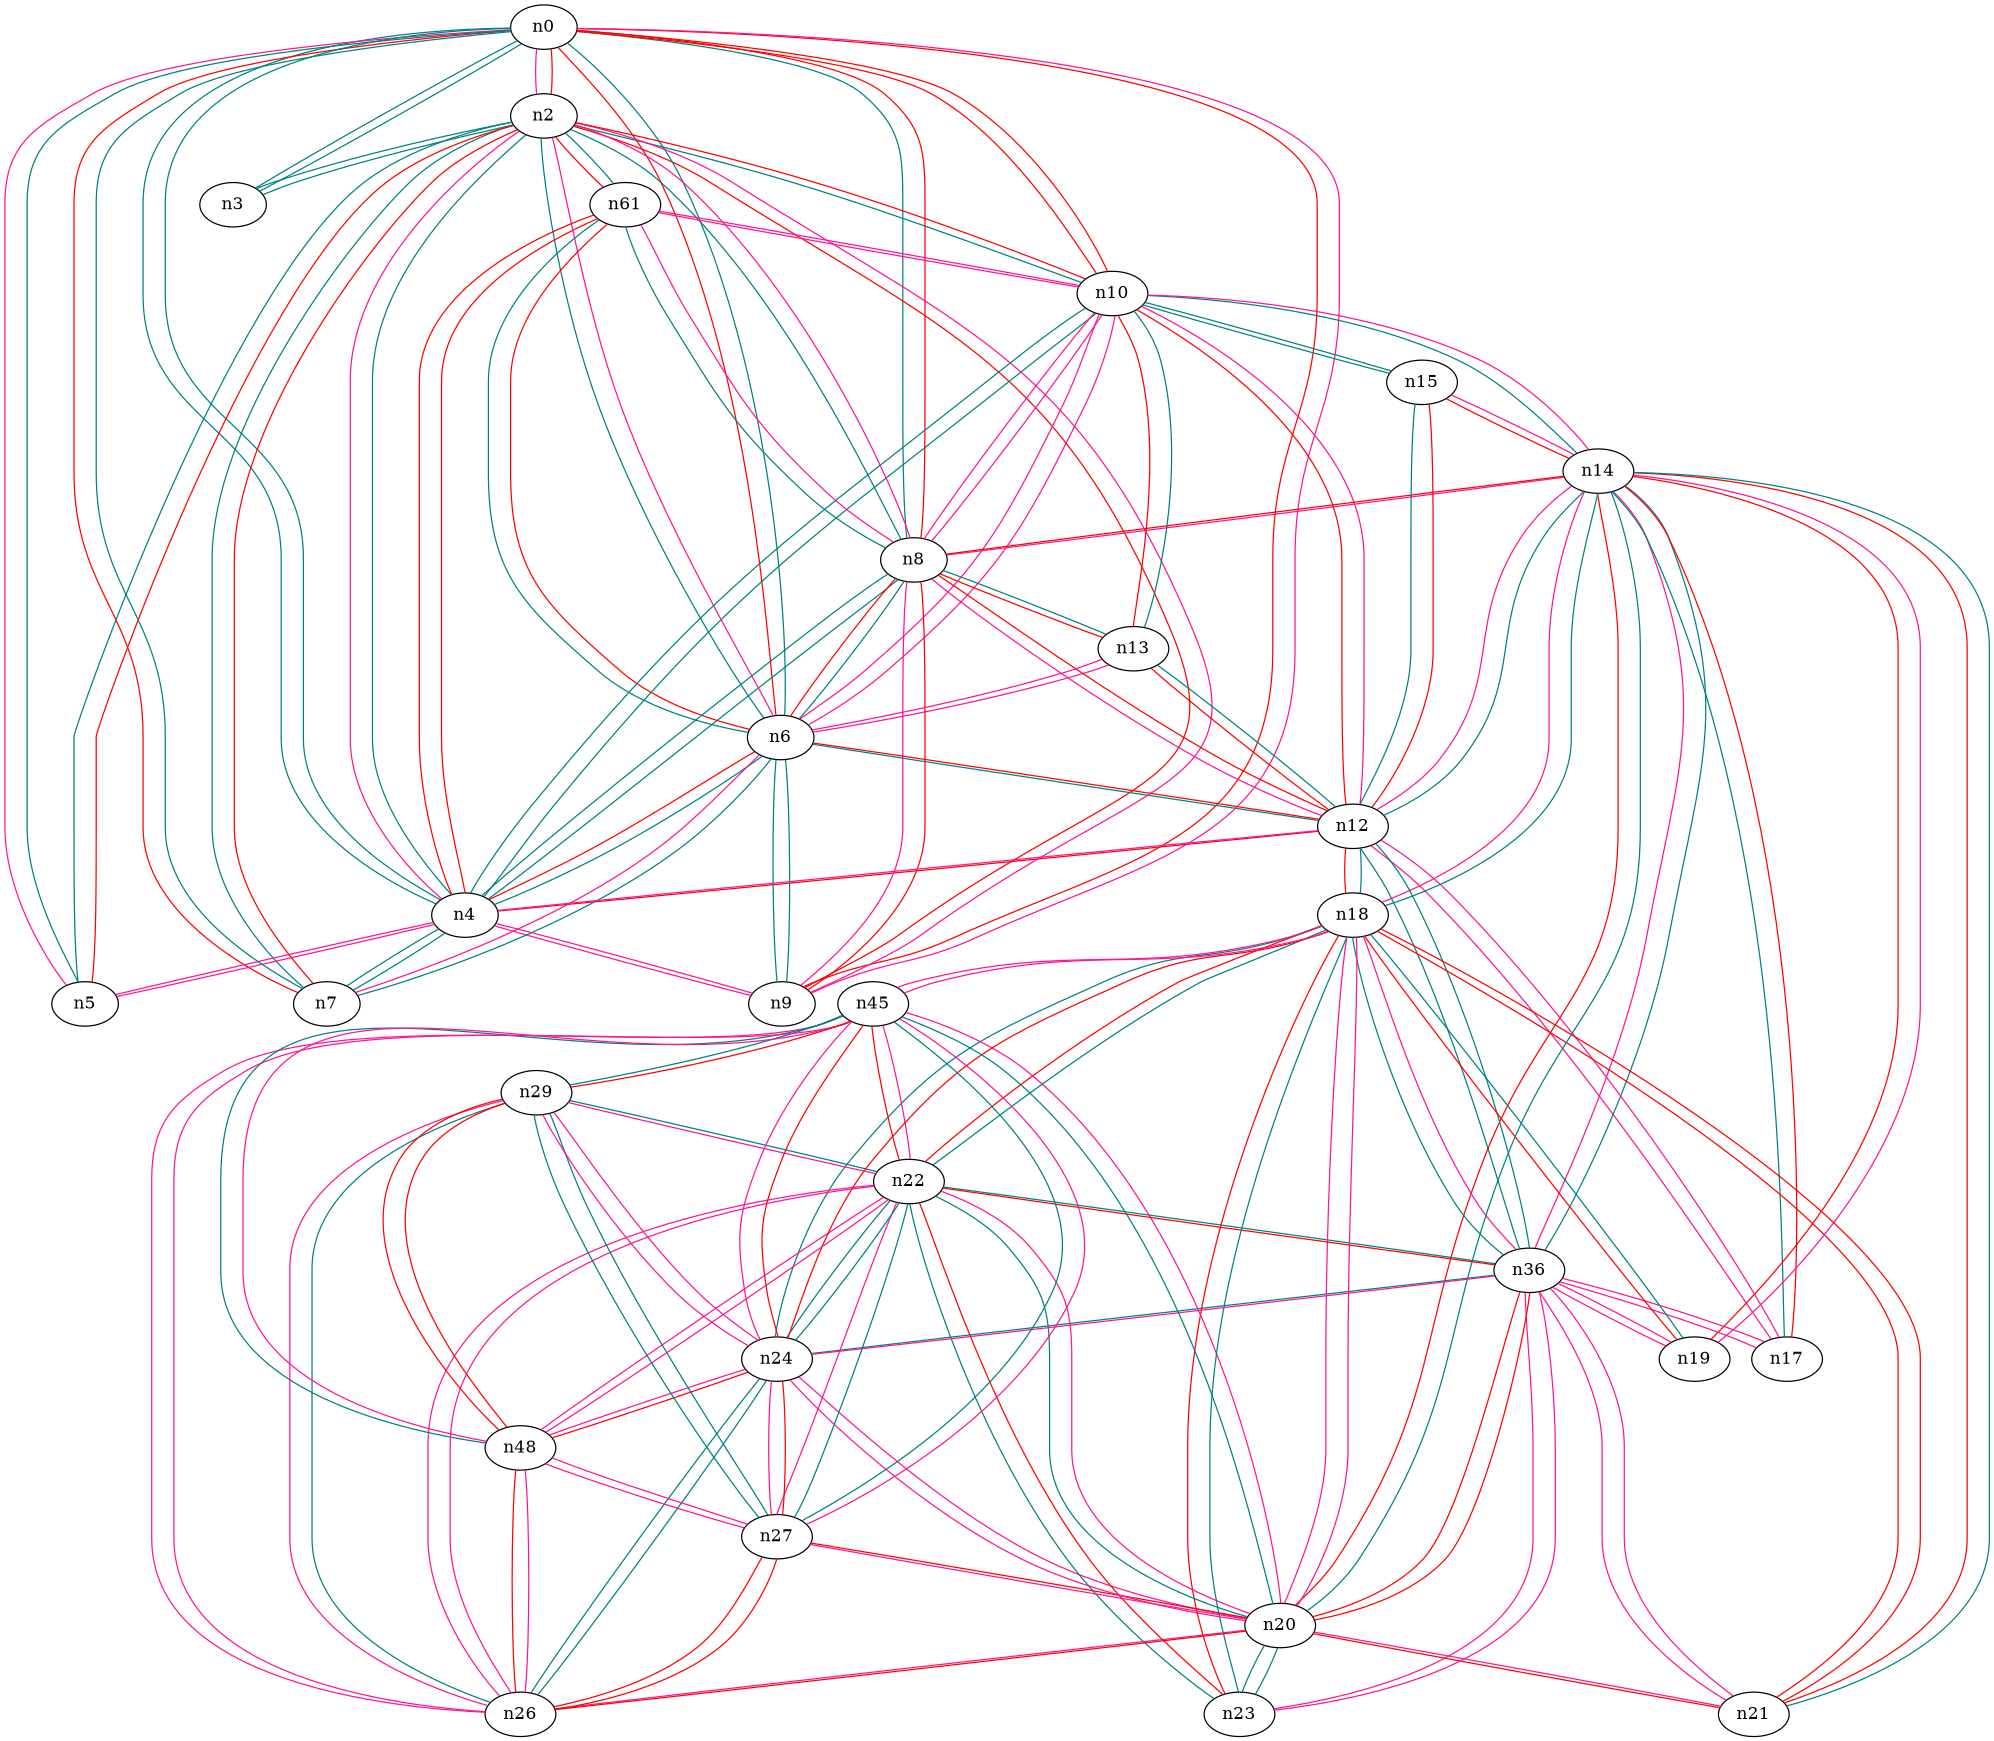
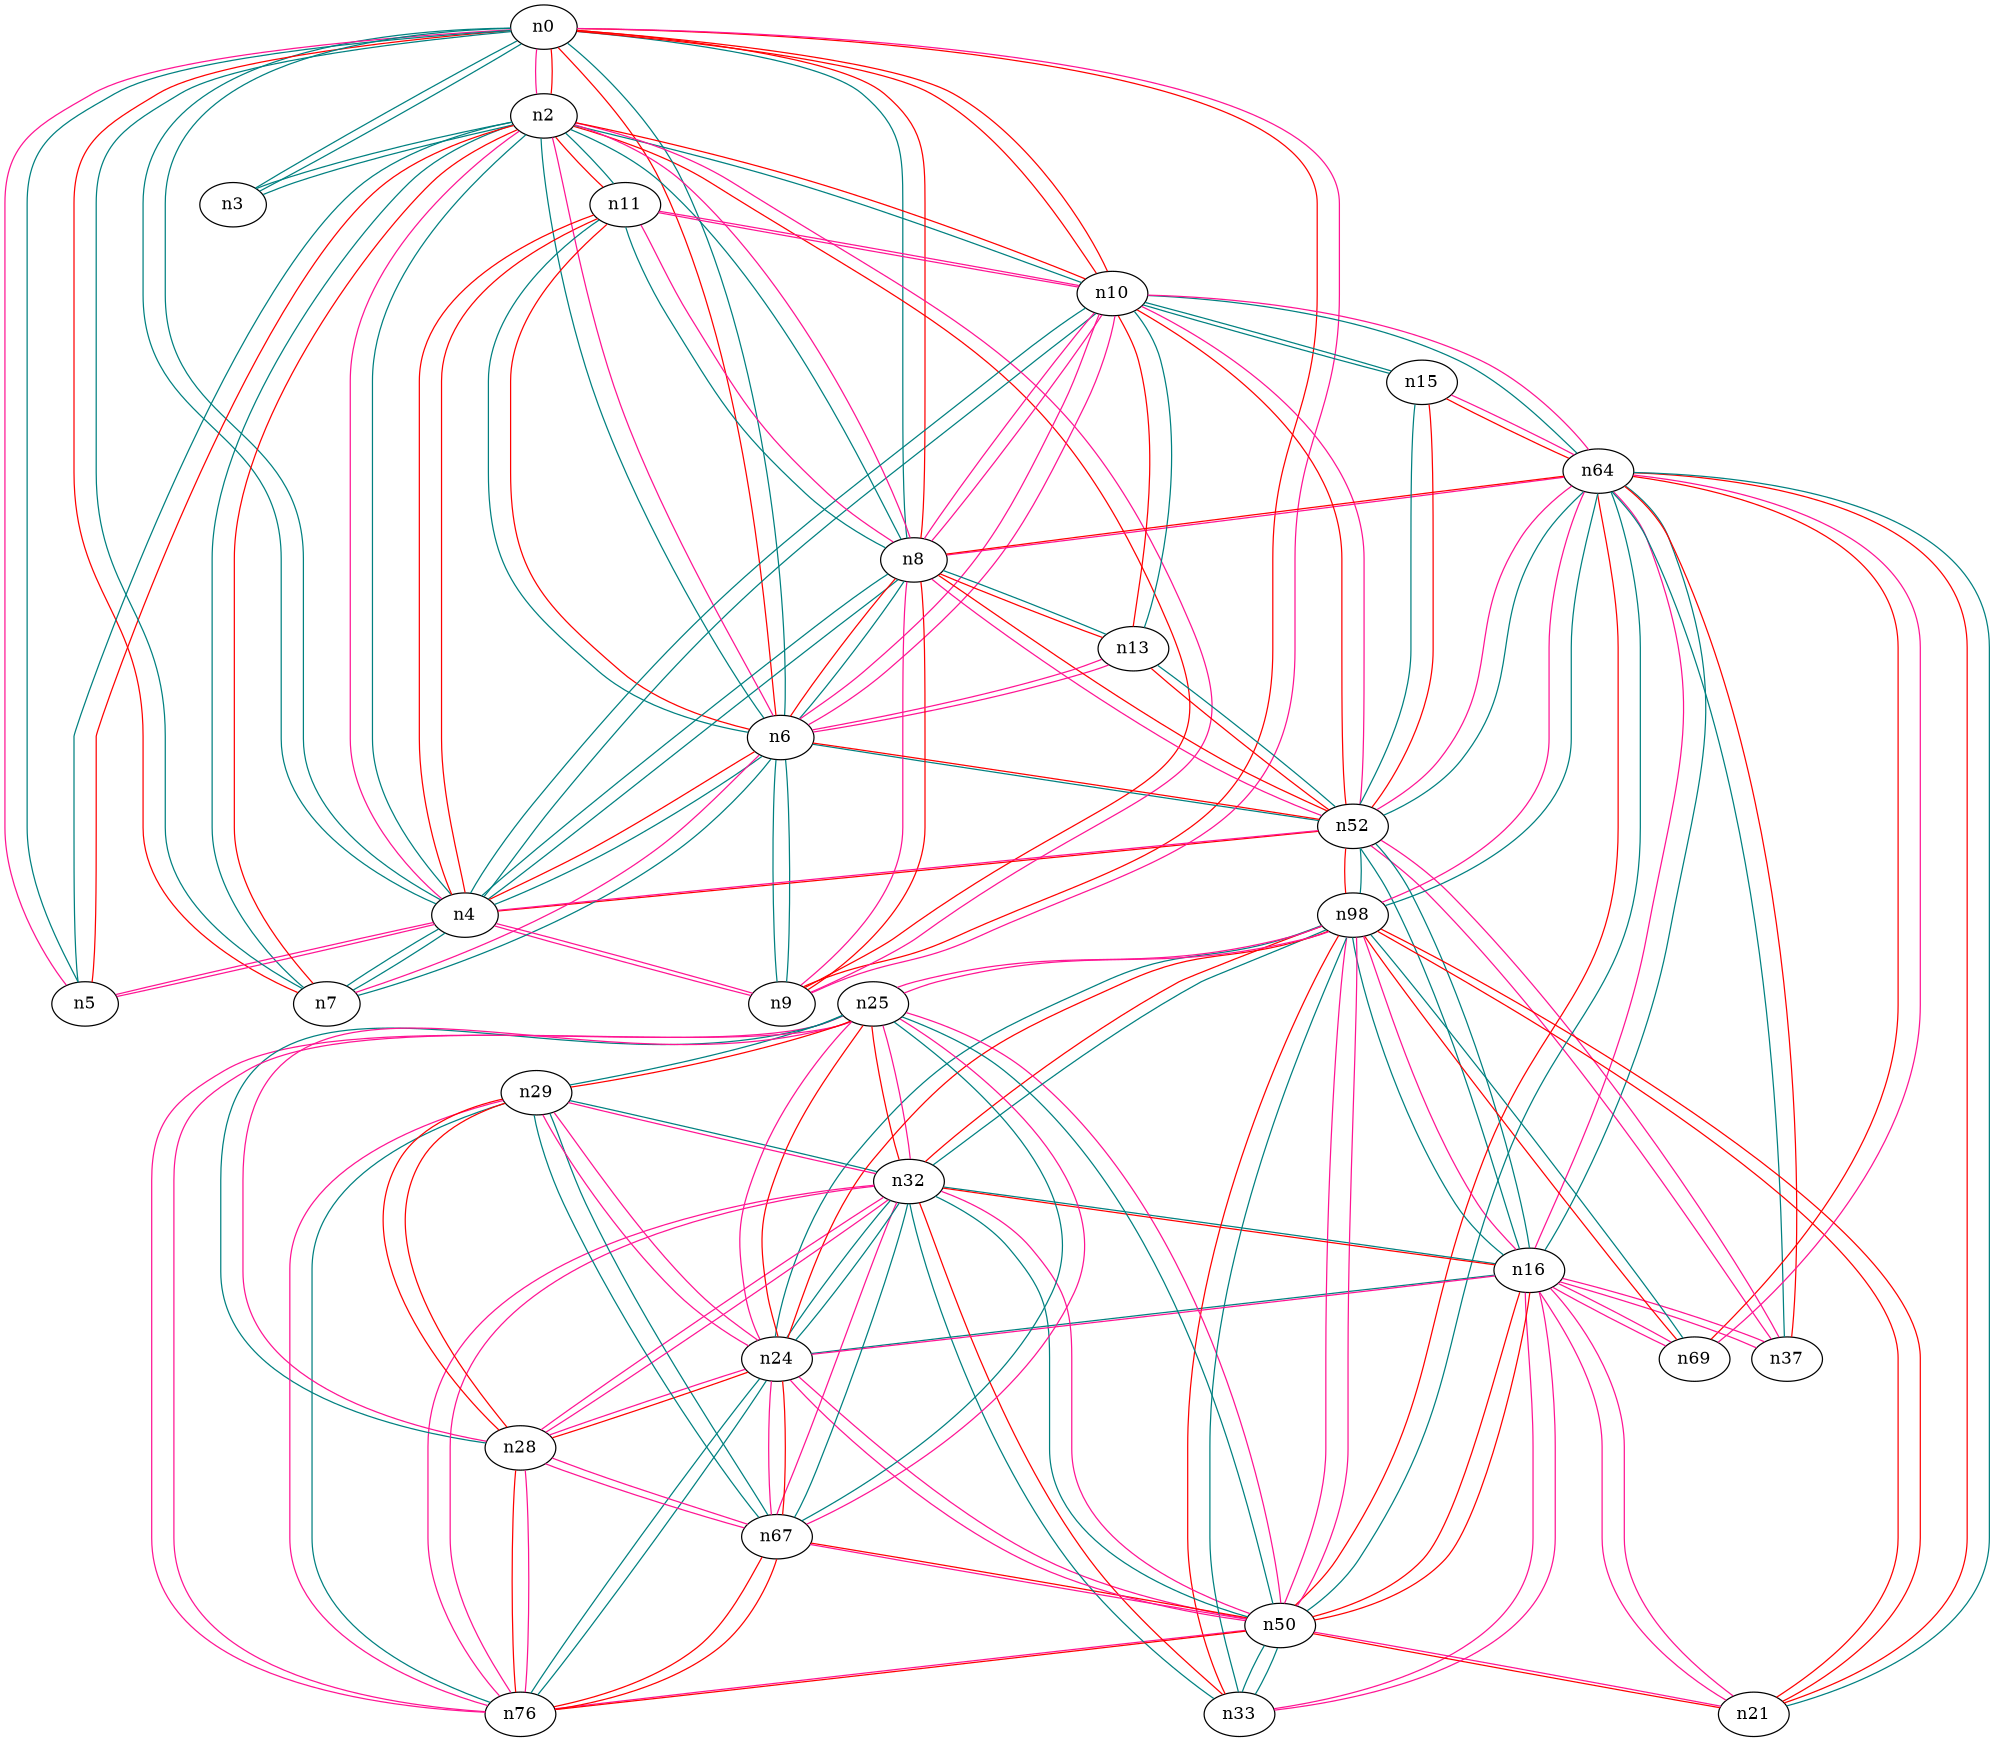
node "n61": label "n61" -> "n11"
node "n14": label "n14" -> "n64"
node "n12": label "n12" -> "n52"
node "n18": label "n18" -> "n98"
node "n45": label "n45" -> "n25"
node "n22": label "n22" -> "n32"
node "n36": label "n36" -> "n16"
node "n19": label "n19" -> "n69"
node "n17": label "n17" -> "n37"
node "n48": label "n48" -> "n28"
node "n27": label "n27" -> "n67"
node "n20": label "n20" -> "n50"
node "n26": label "n26" -> "n76"
node "n23": label "n23" -> "n33"
